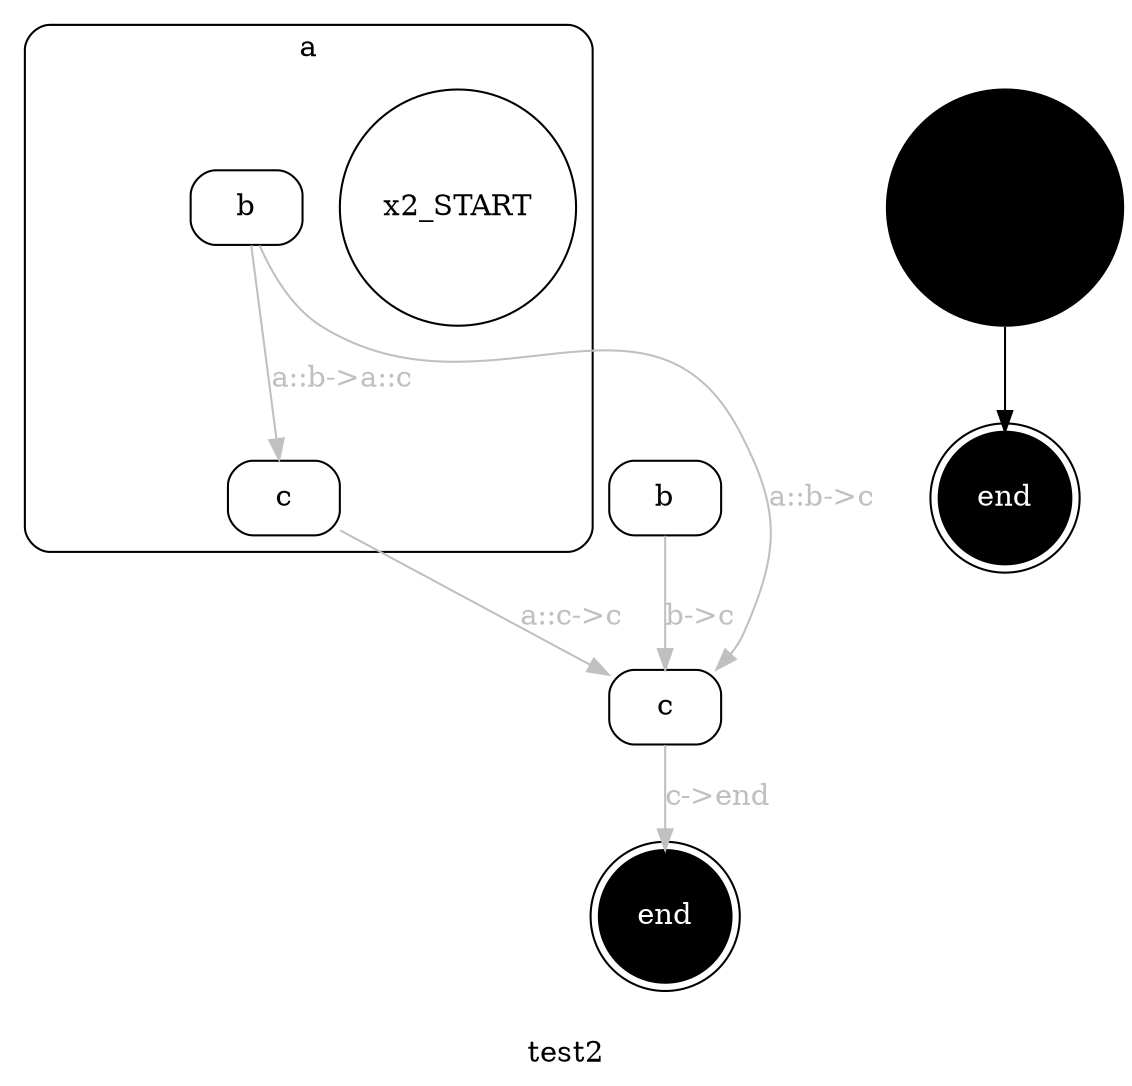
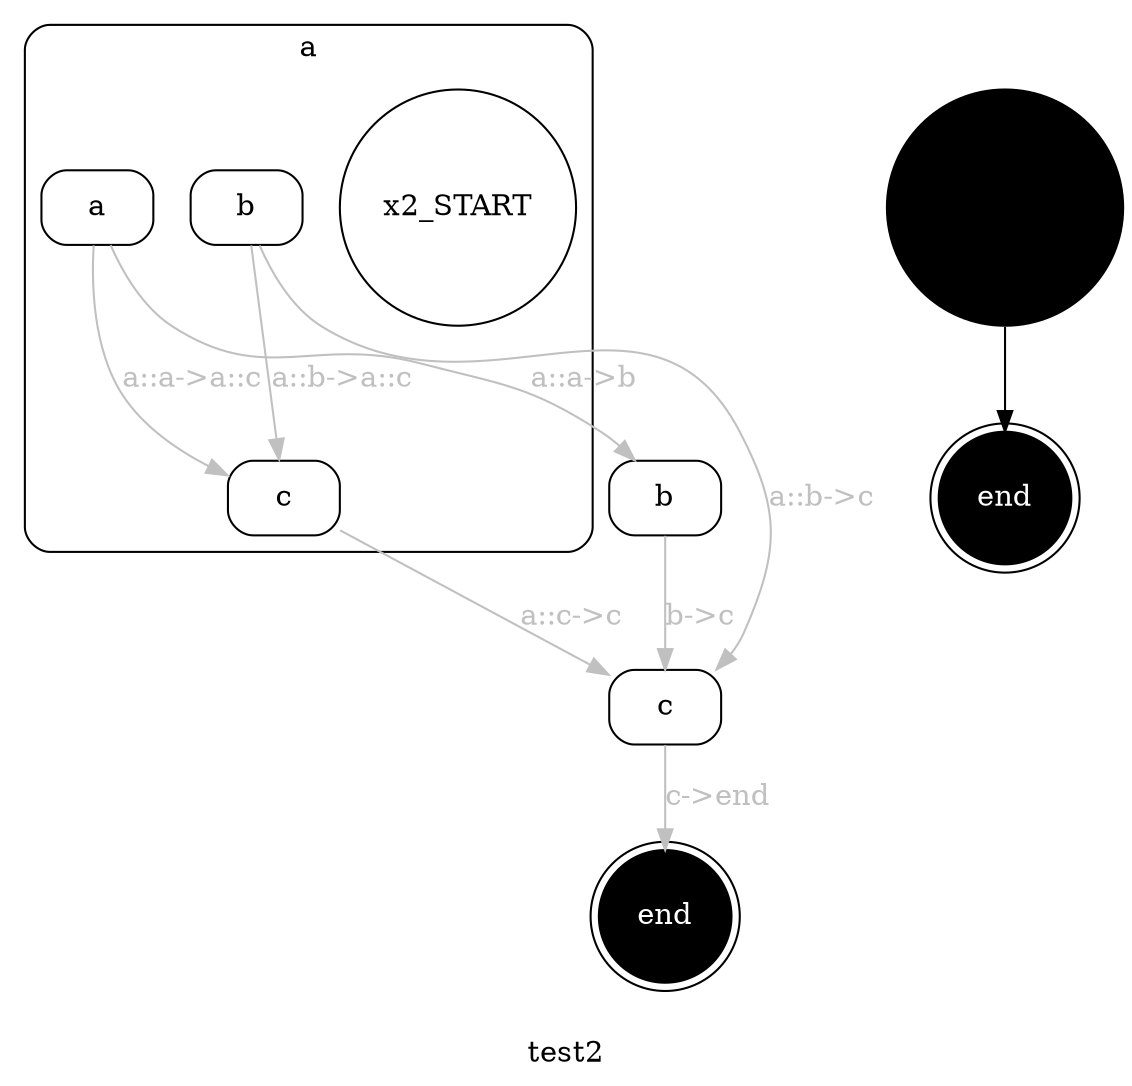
node "a": added
